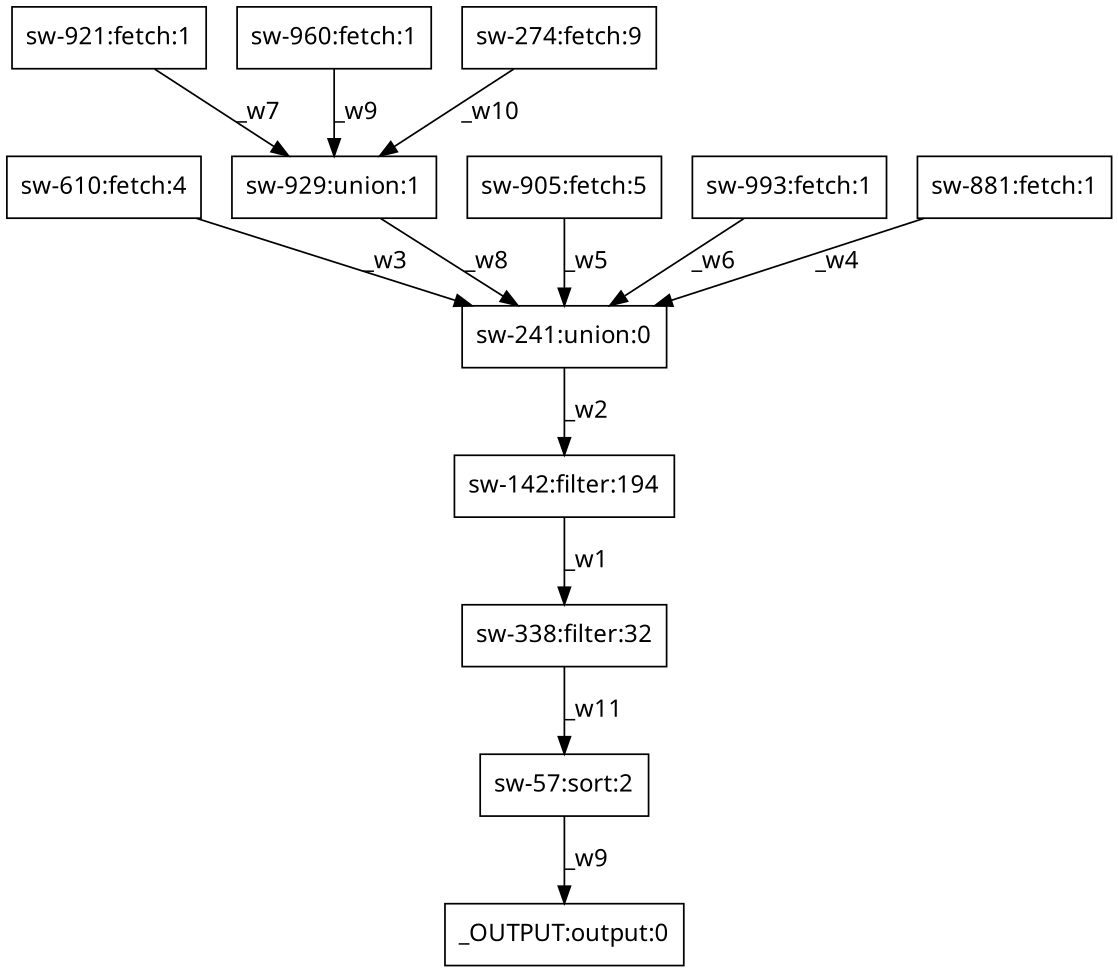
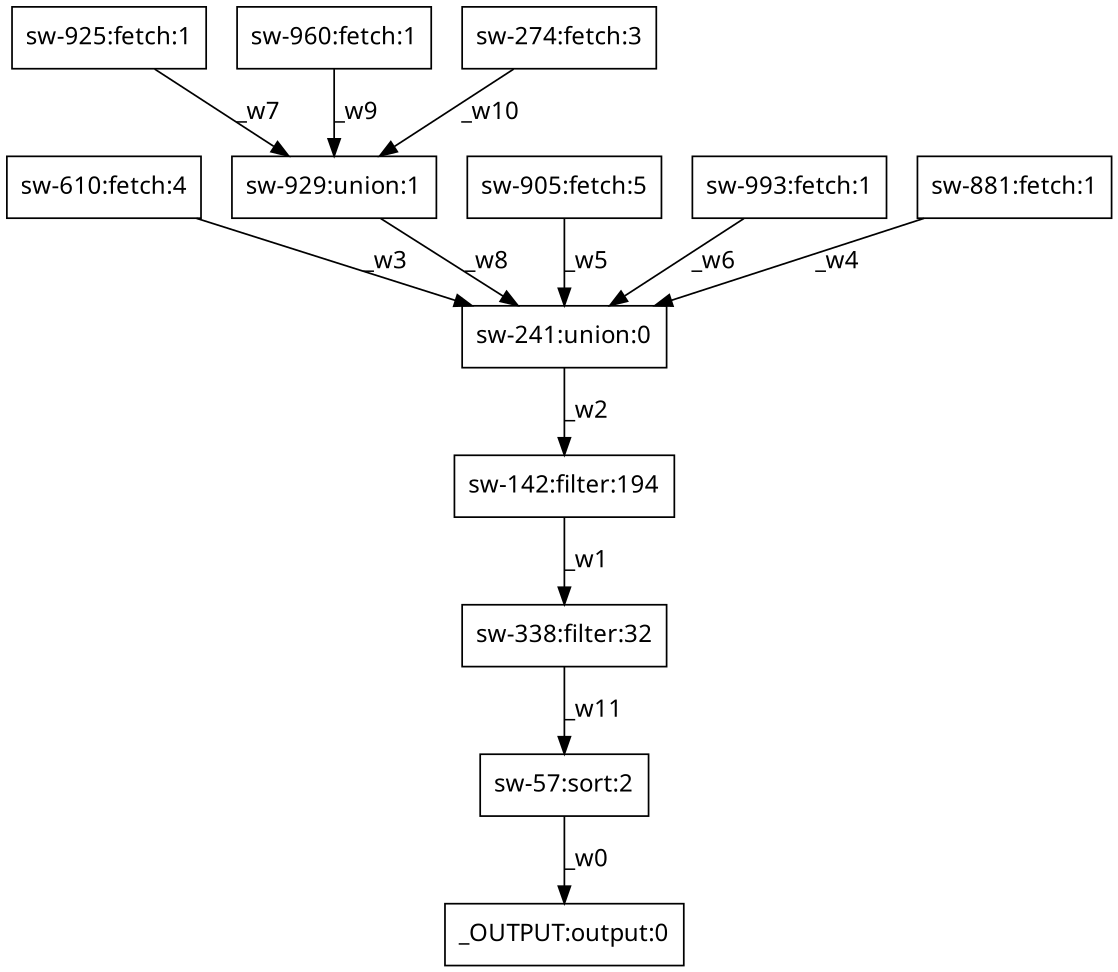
node "sw-921:fetch:1": label "sw-921:fetch:1" -> "sw-925:fetch:1"
node "sw-274:fetch:9": label "sw-274:fetch:9" -> "sw-274:fetch:3"
edge "sw-57:sort:2" -> "_OUTPUT:output:0": label "_w9" -> "_w0"
